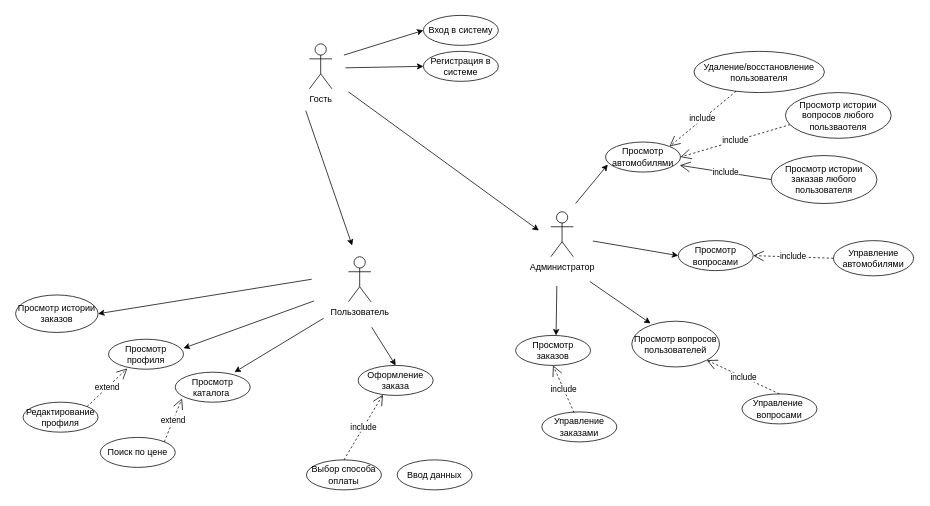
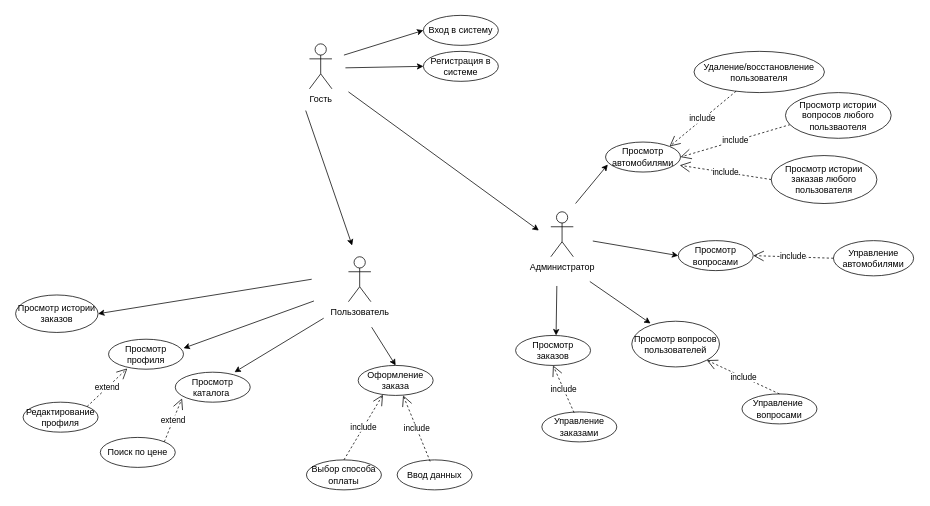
edge "Просмотр истории заказав любого пользователя" -> "Просмотр автомобилями": style solid -> dashed
edge "Ввод данных" -> "Оформление заказа": added, label "include"
